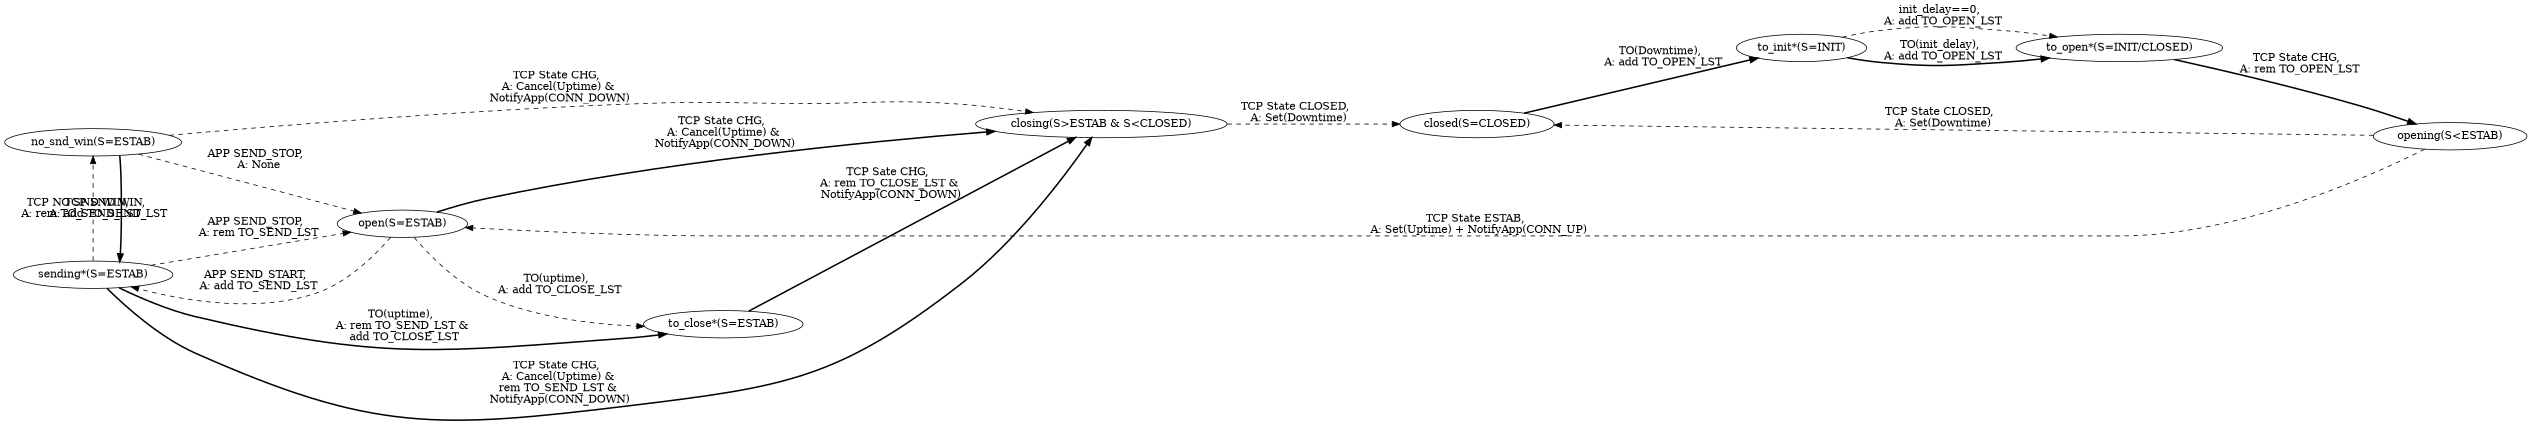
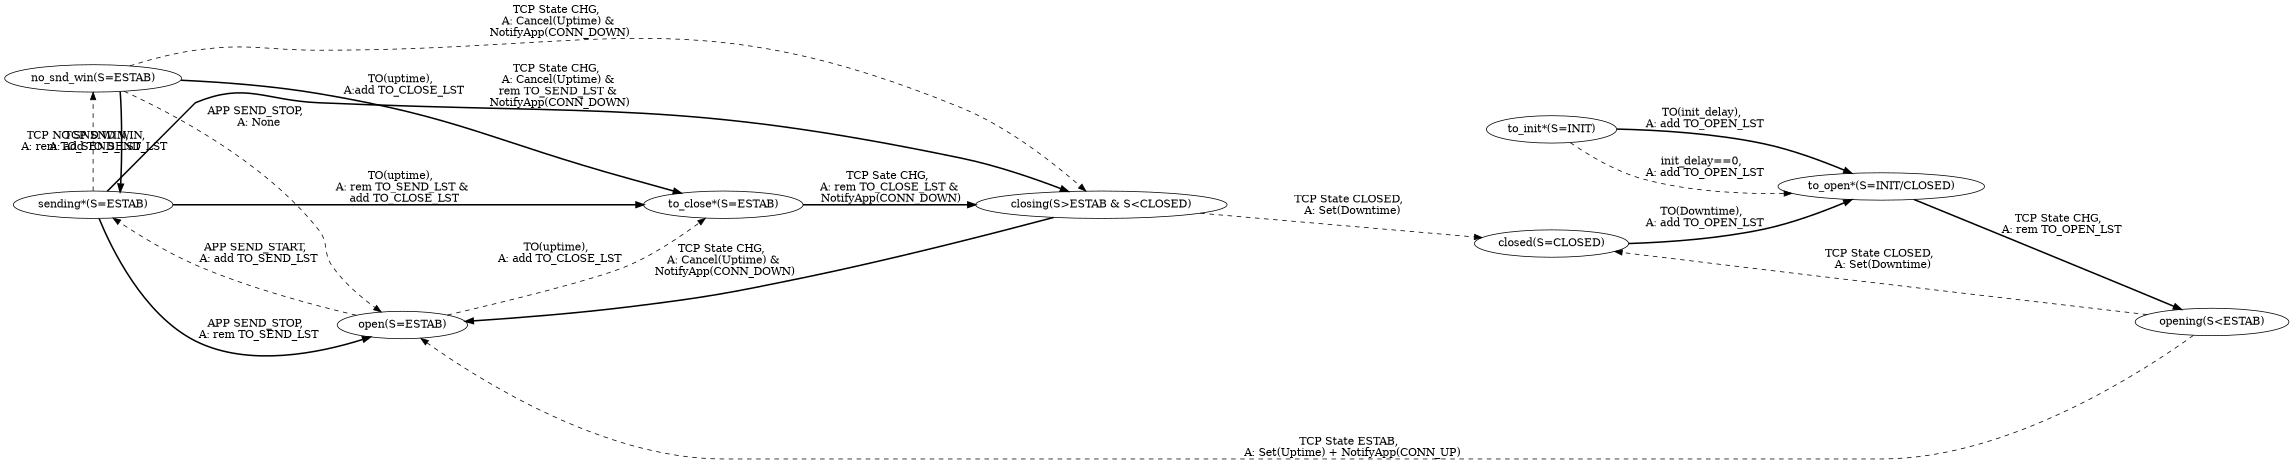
edge "closed(S=CLOSED)" -> "to_init*(S=INIT)": now "closed(S=CLOSED)" -> "to_open*(S=INIT/CLOSED)"
edge "no_snd_win(S=ESTAB)" -> "to_close*(S=ESTAB)": added, label "TO(uptime), A:add TO_CLOSE_LST"
edge "open(S=ESTAB)" -> "closing(S>ESTAB & S<CLOSED)": reversed
edge "sending*(S=ESTAB)" -> "open(S=ESTAB)": style dashed -> bold
